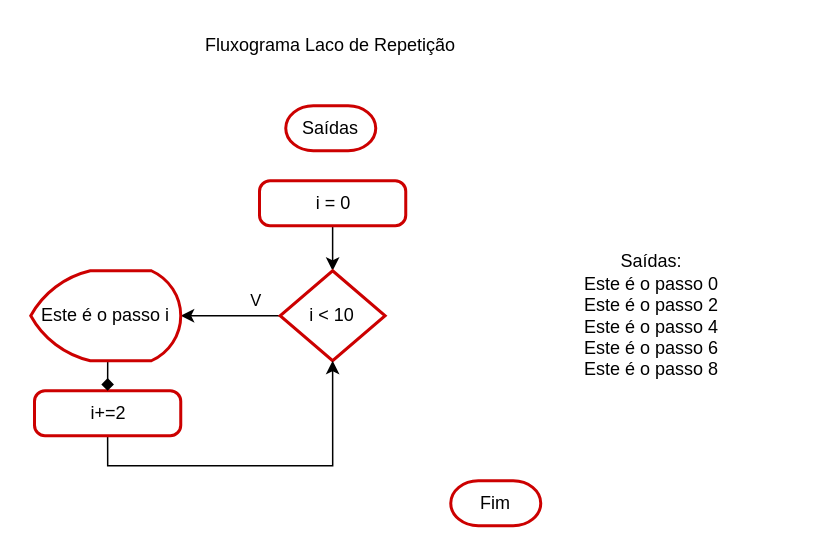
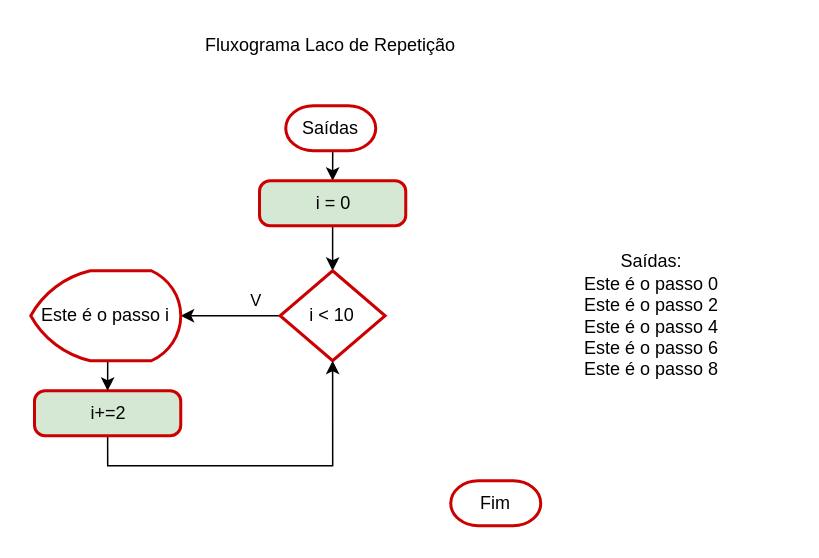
edge "Saídas" -> "i = 0": added
node "i = 0": fillcolor #ffffff -> #d5e8d4
edge "Este é o passo i" -> "i+=2": arrowhead diamond -> classic
node "i+=2": fillcolor #ffffff -> #d5e8d4
